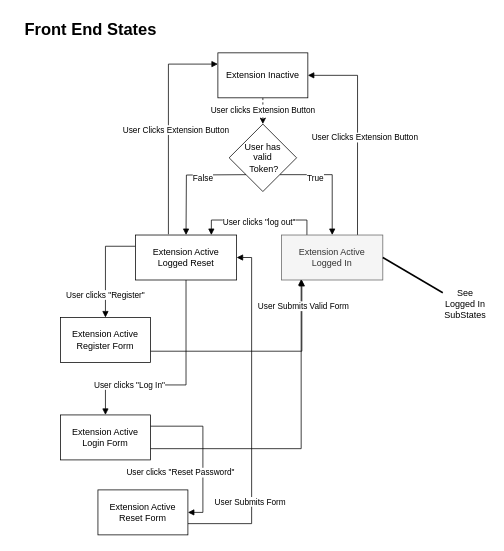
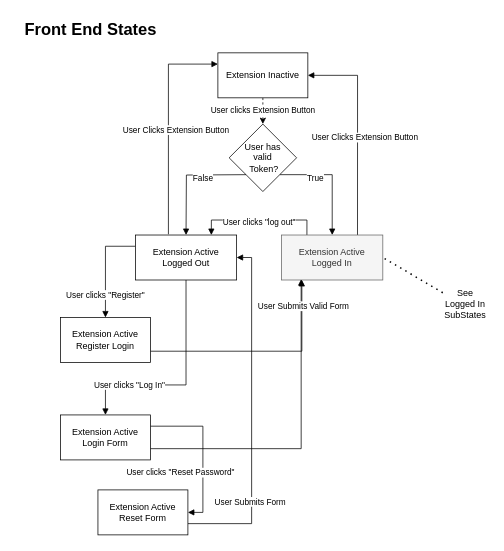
node "Extension Active Logged Reset": label "Extension Active Logged Reset" -> "Extension Active Logged Out"
edge "Extension Active Logged In" -- "See Logged In SubStates": style solid -> dashed
node "Extension Active Register Form": label "Extension Active Register Form" -> "Extension Active Register Login"
